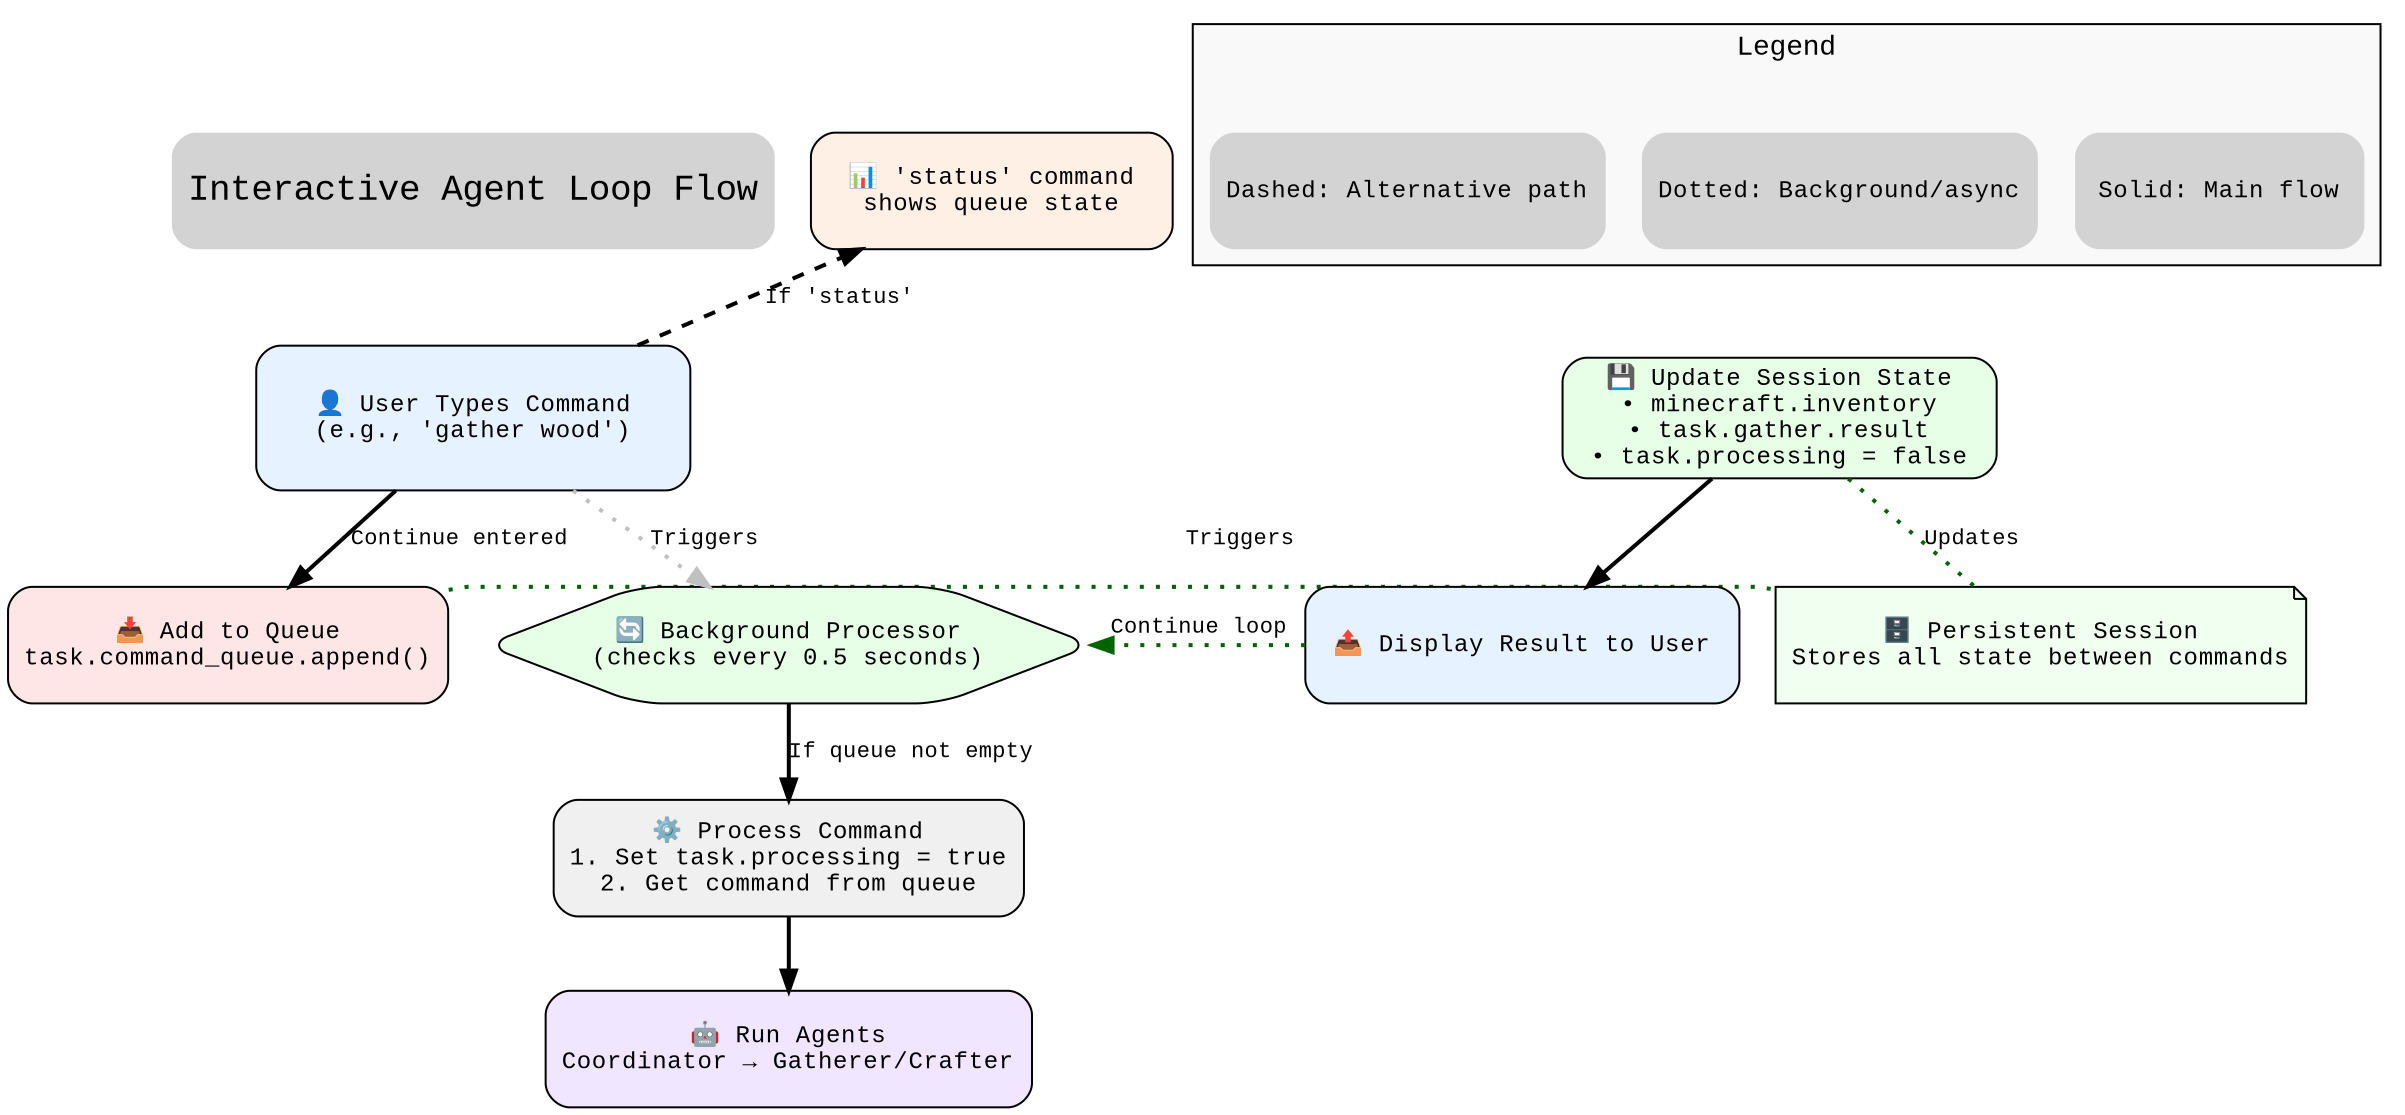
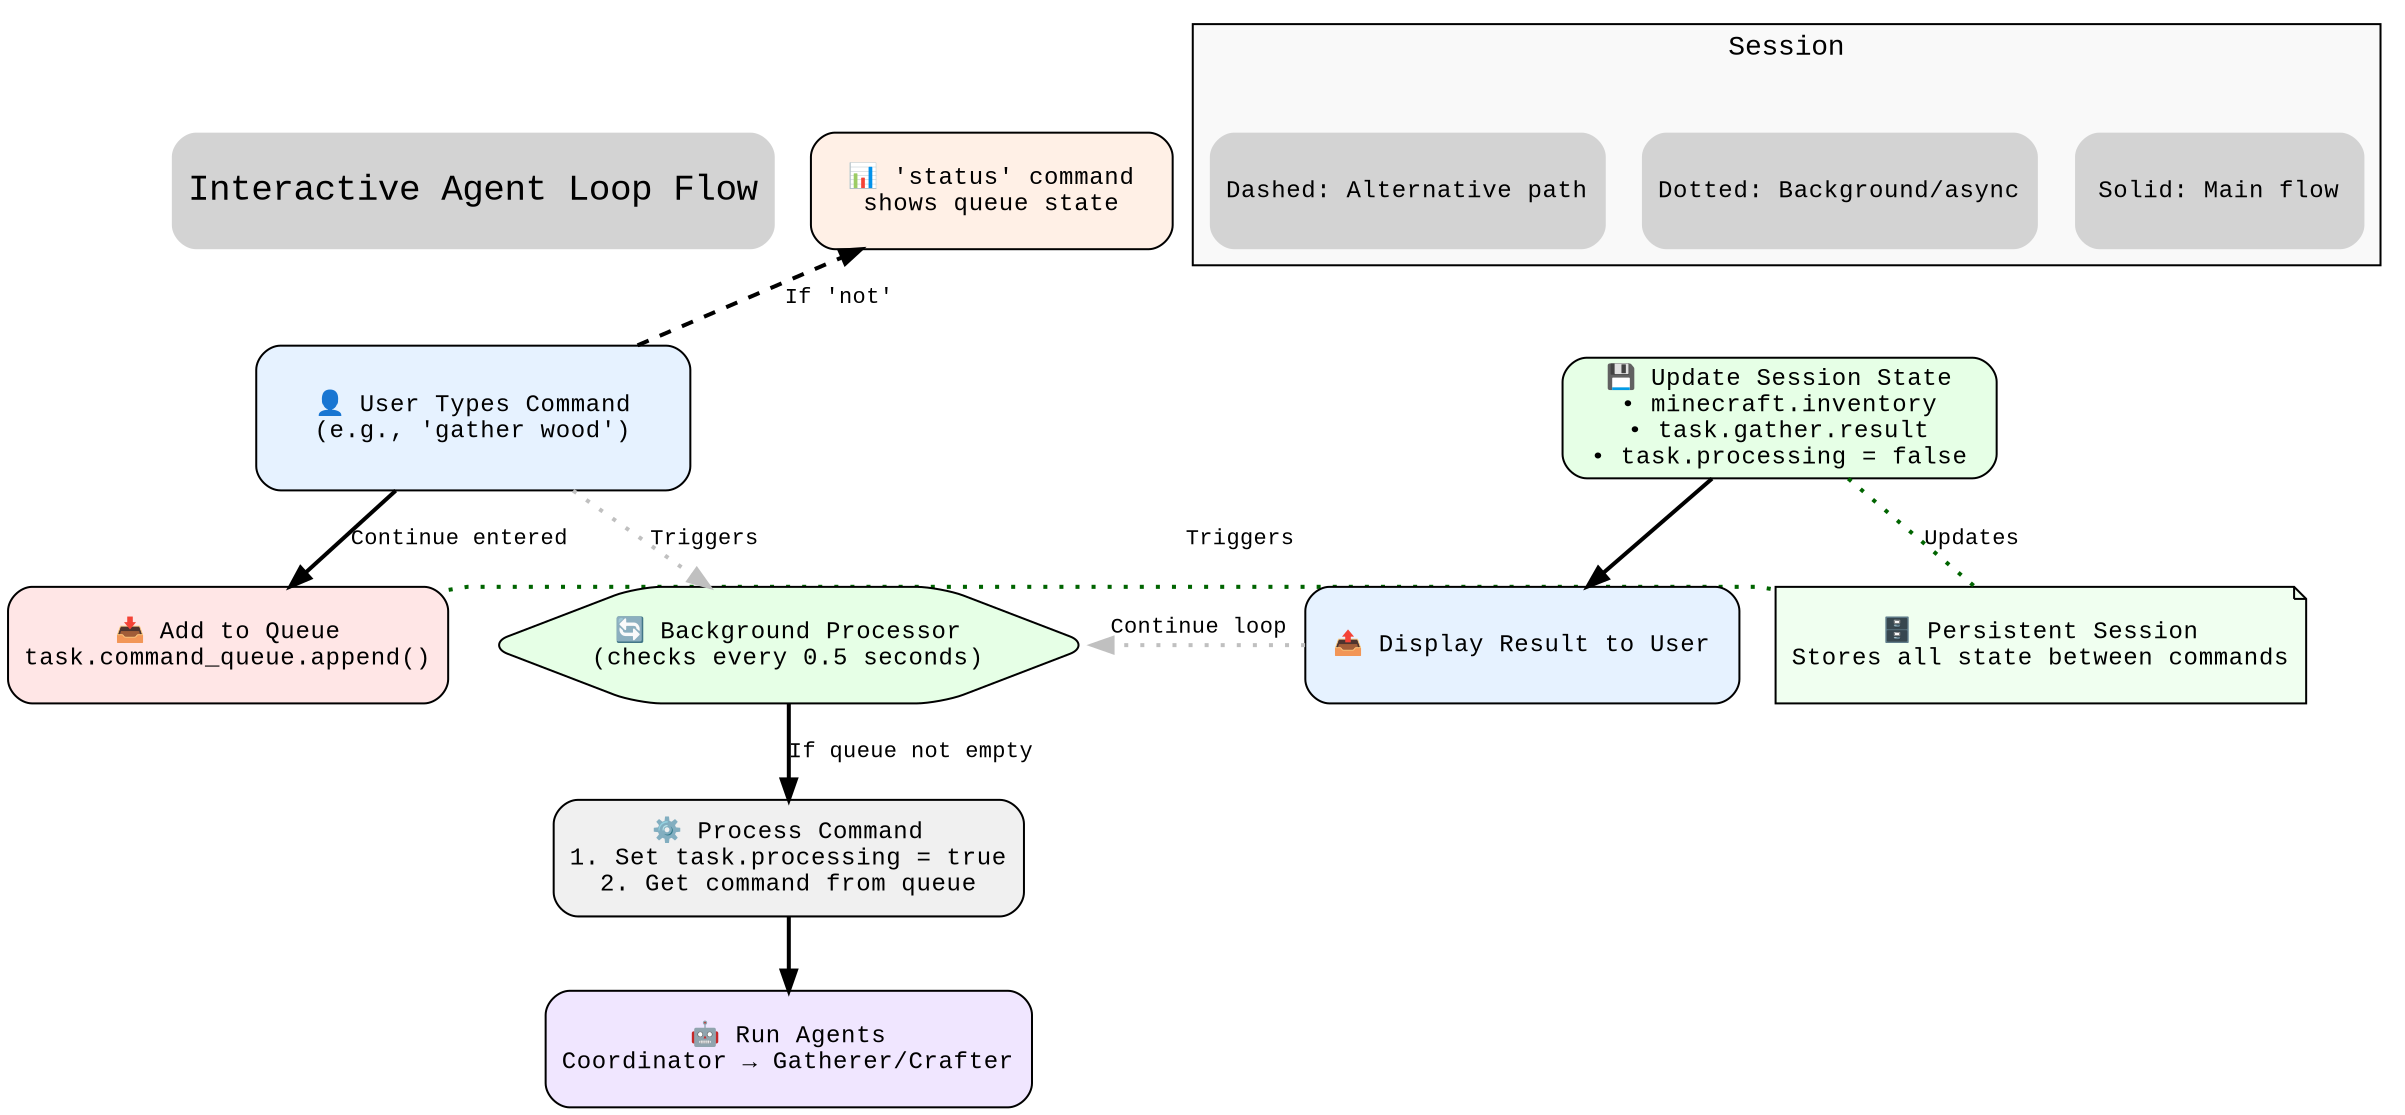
cluster "Legend": label "Legend" -> "Session"
edge "👤 User Types Command (e.g., 'gather wood')" -> "📊 'status' command shows queue state": label "If 'status'" -> "If 'not'"
edge "📤 Display Result to User" -> "🔄 Background Processor (checks every 0.5 seconds)": color darkgreen -> gray
